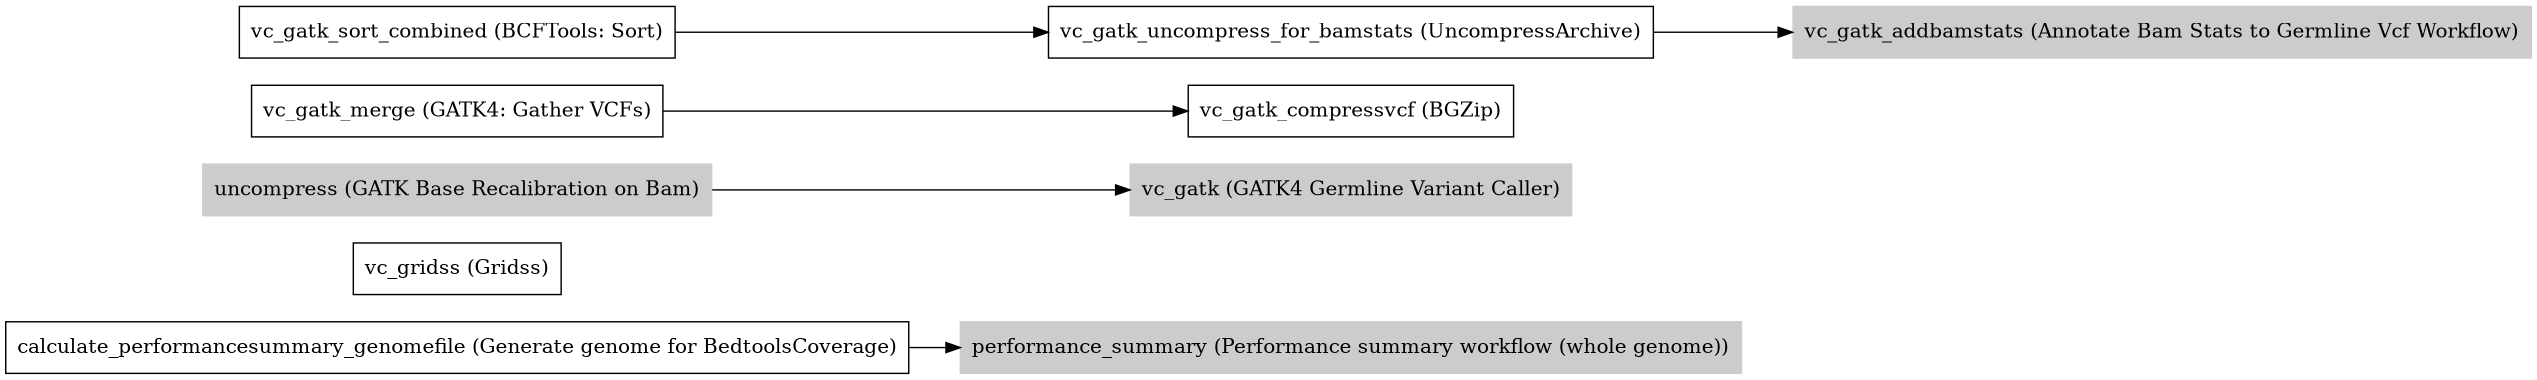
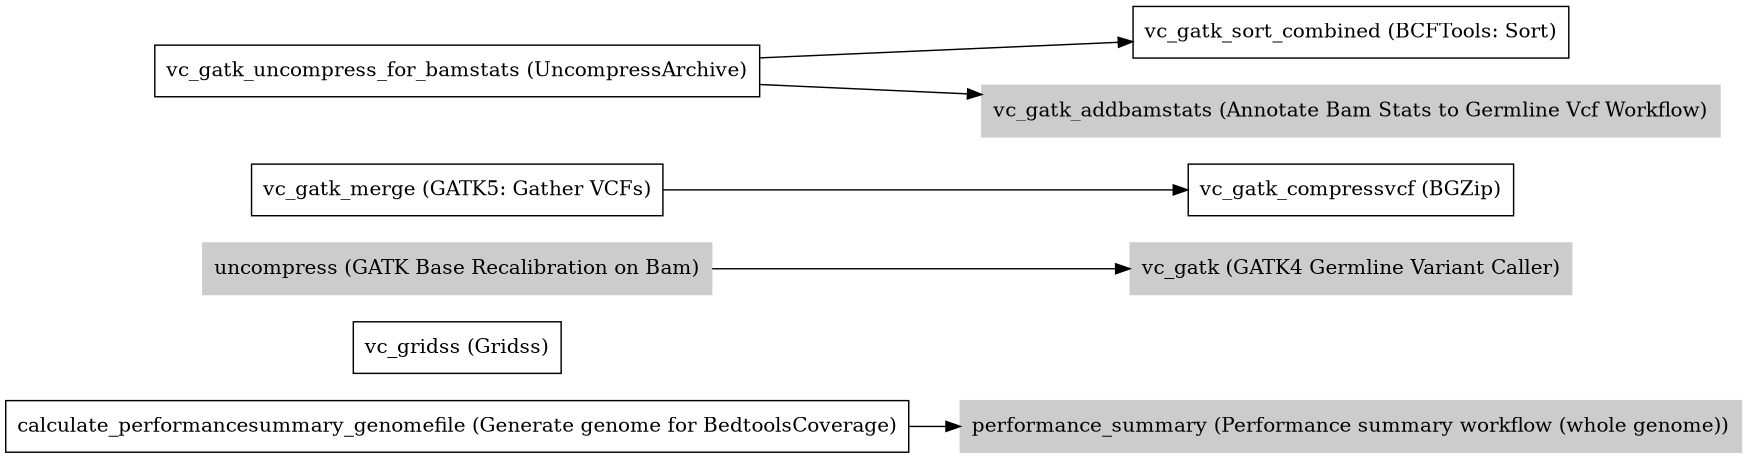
edge "vc_gatk_sort_combined (BCFTools: Sort)" -> "vc_gatk_uncompress_for_bamstats (UncompressArchive)": reversed
node "vc_gatk_merge (GATK4: Gather VCFs)": label "vc_gatk_merge (GATK4: Gather VCFs)" -> "vc_gatk_merge (GATK5: Gather VCFs)"
